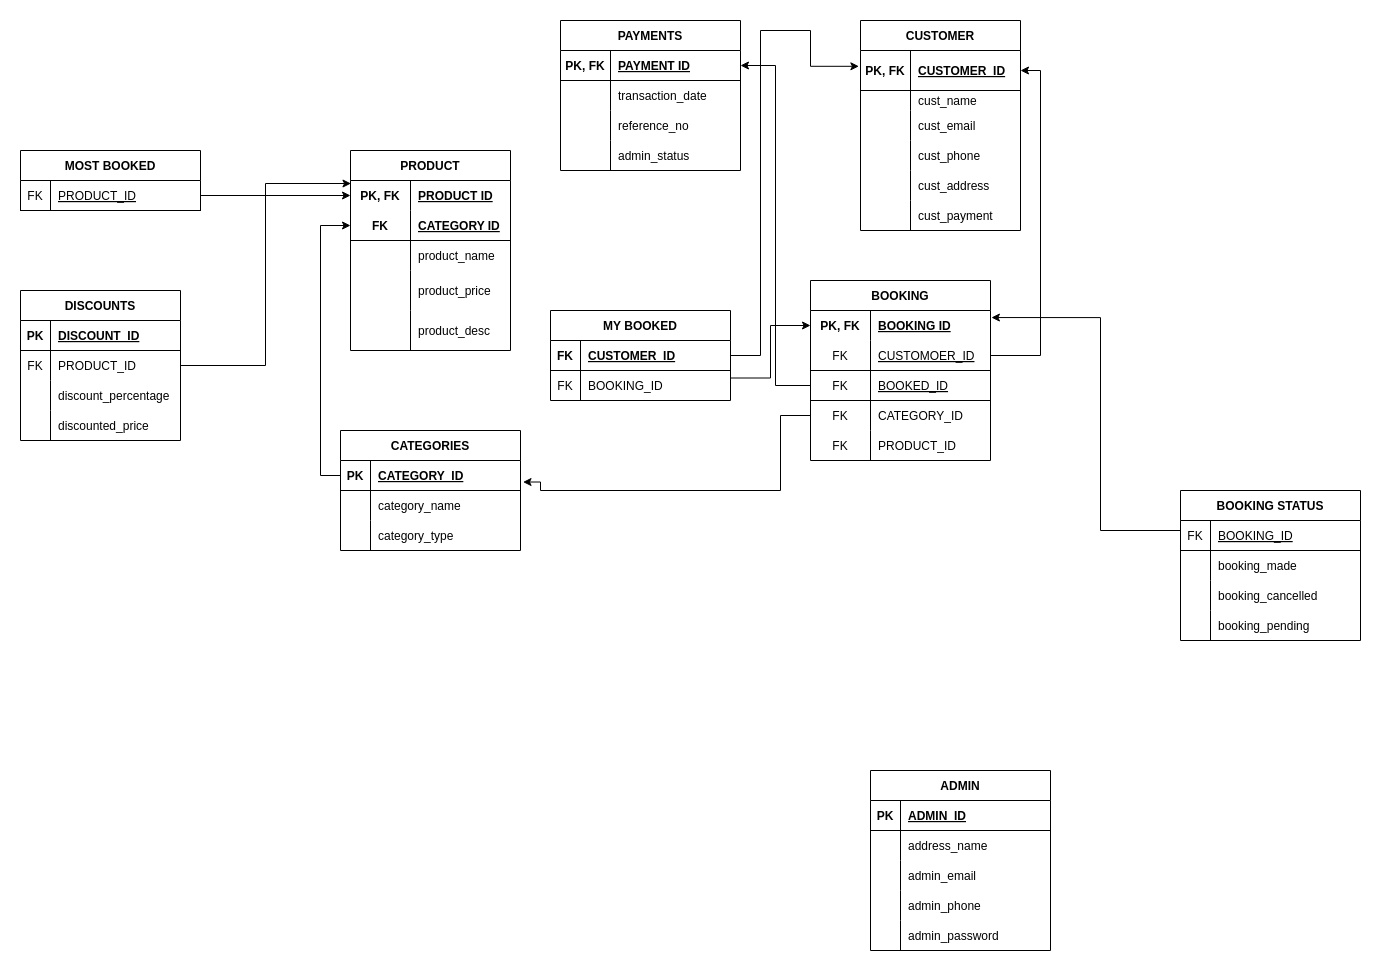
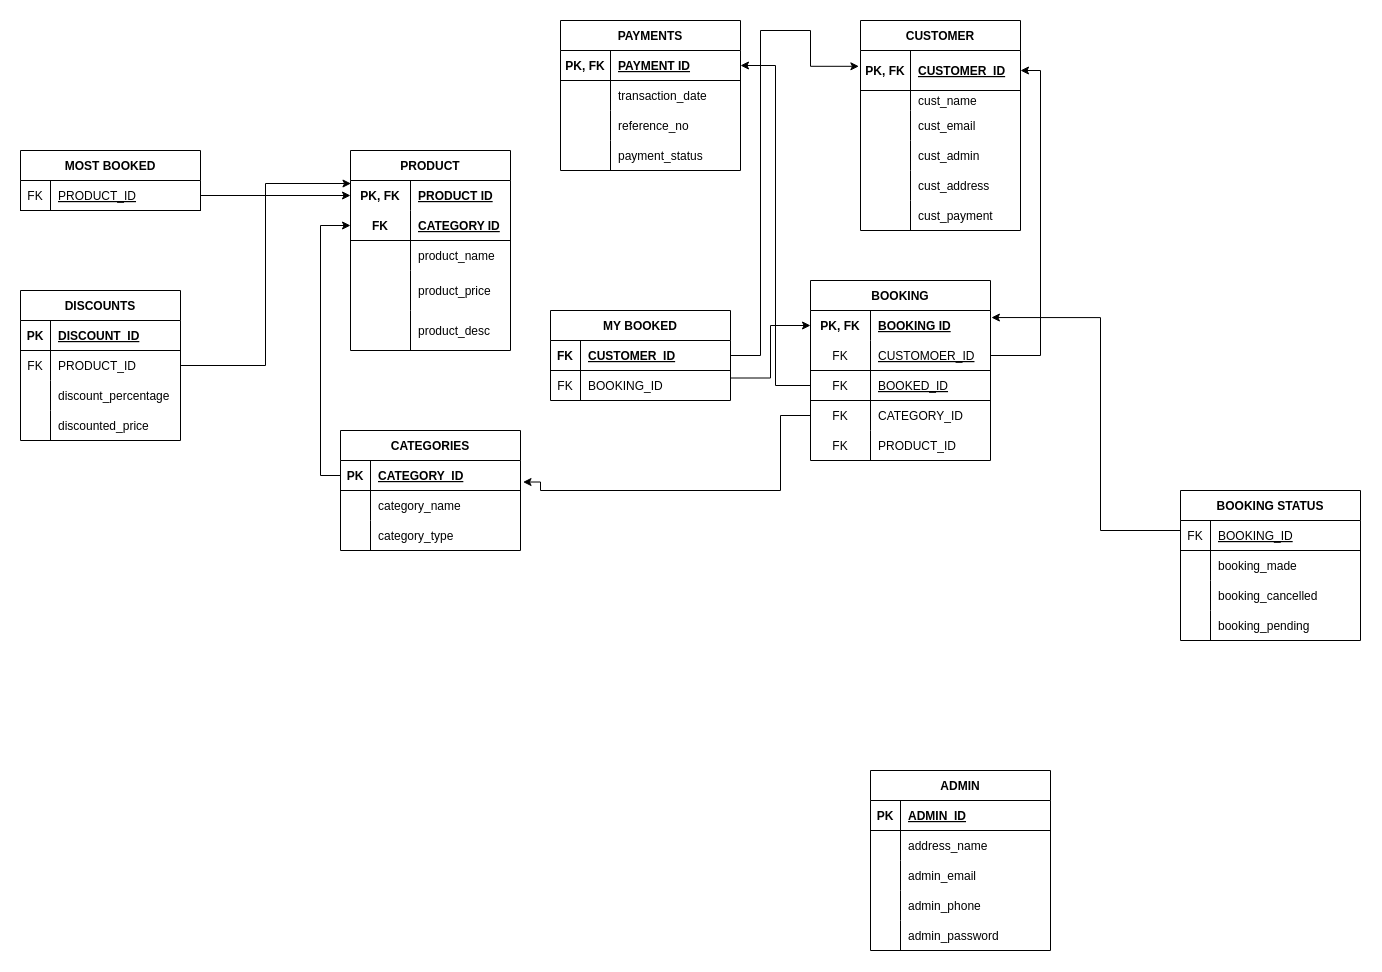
node "admin_status": label "admin_status" -> "payment_status"
node "cust_phone": label "cust_phone" -> "cust_admin"
